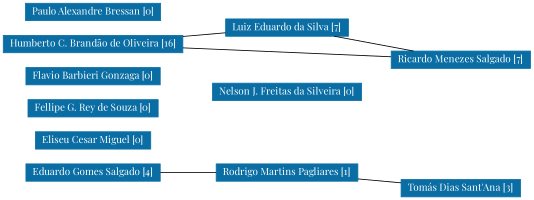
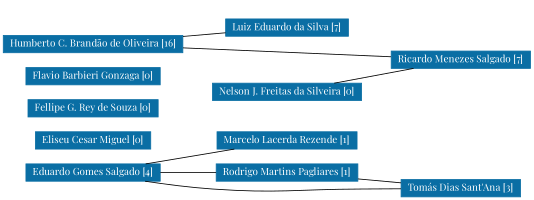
node "Paulo Alexandre Bressan [0]": removed
edge "Luiz Eduardo da Silva [7]" -- "Ricardo Menezes Salgado [7]": now "Nelson J. Freitas da Silveira [0]" -- "Ricardo Menezes Salgado [7]"
node "Marcelo Lacerda Rezende [1]": added
edge "Eduardo Gomes Salgado [4]" -- "Tomás Dias Sant'Ana [3]": added
